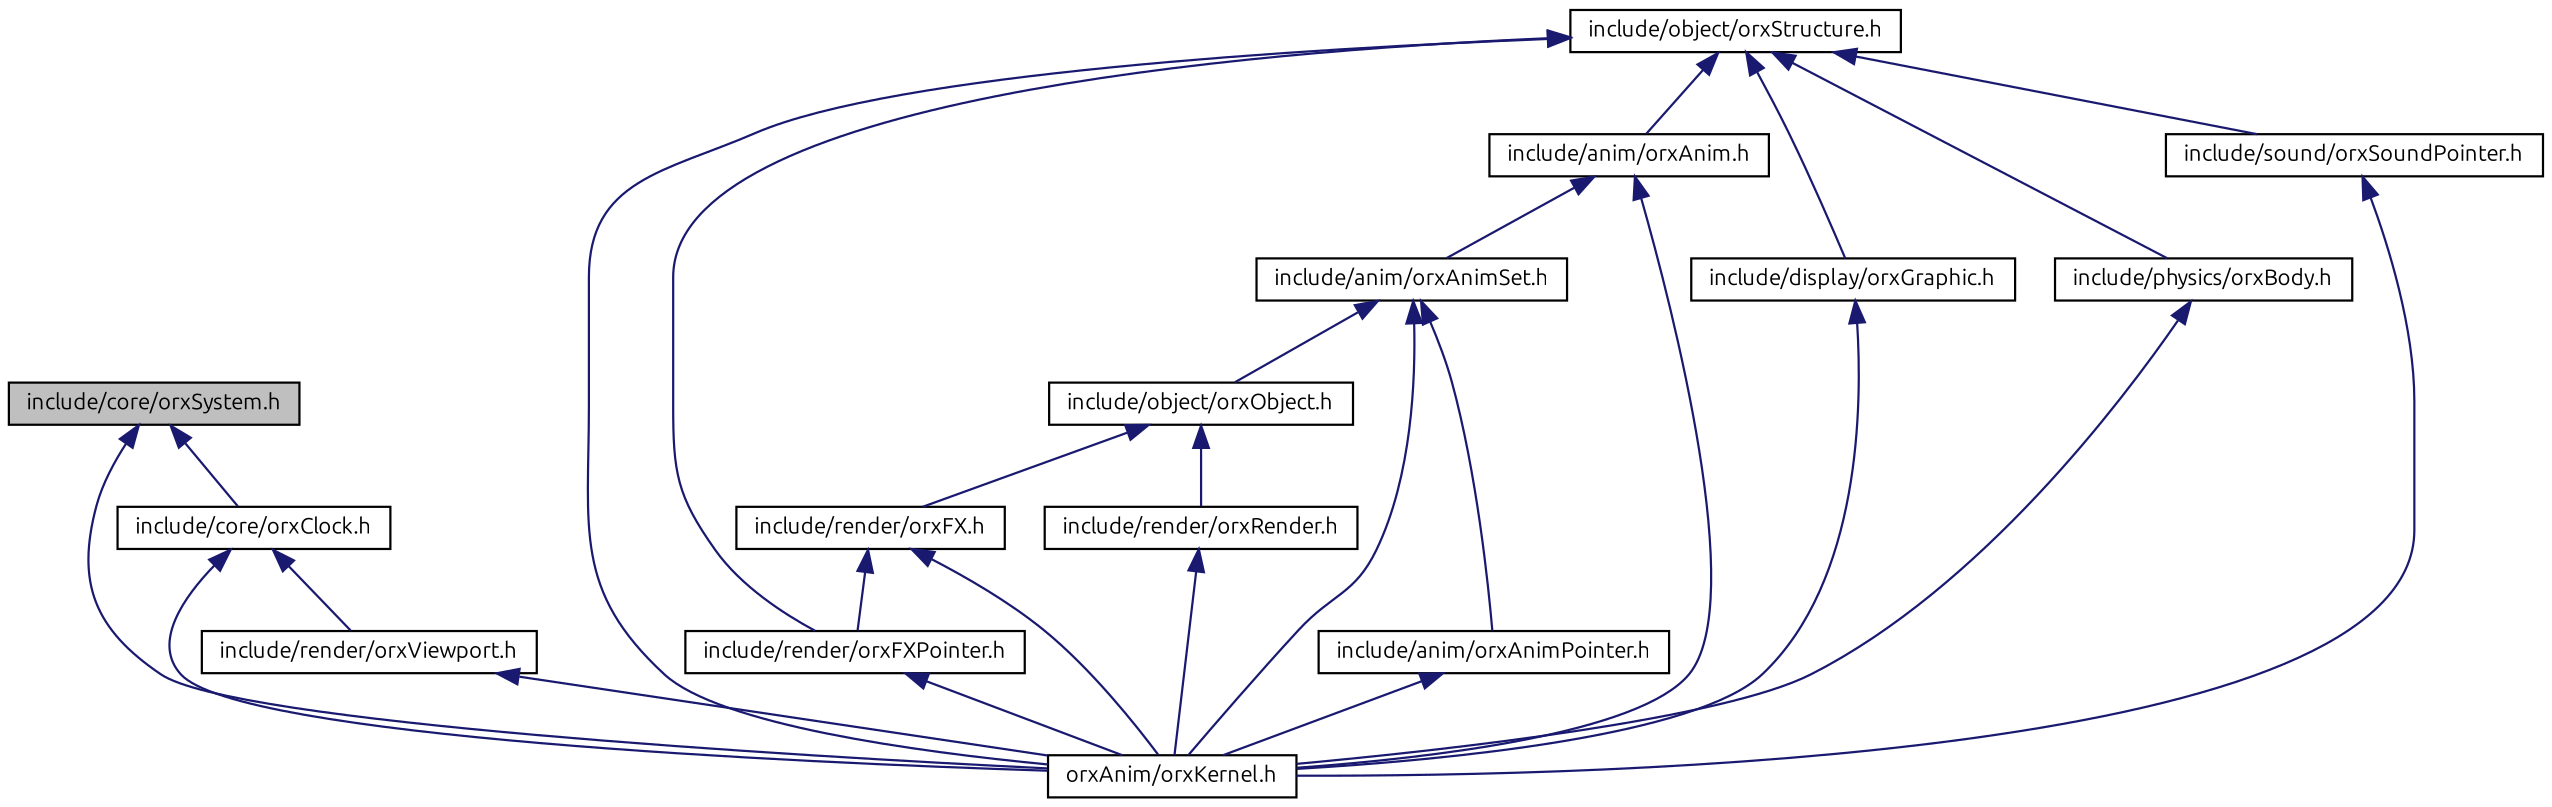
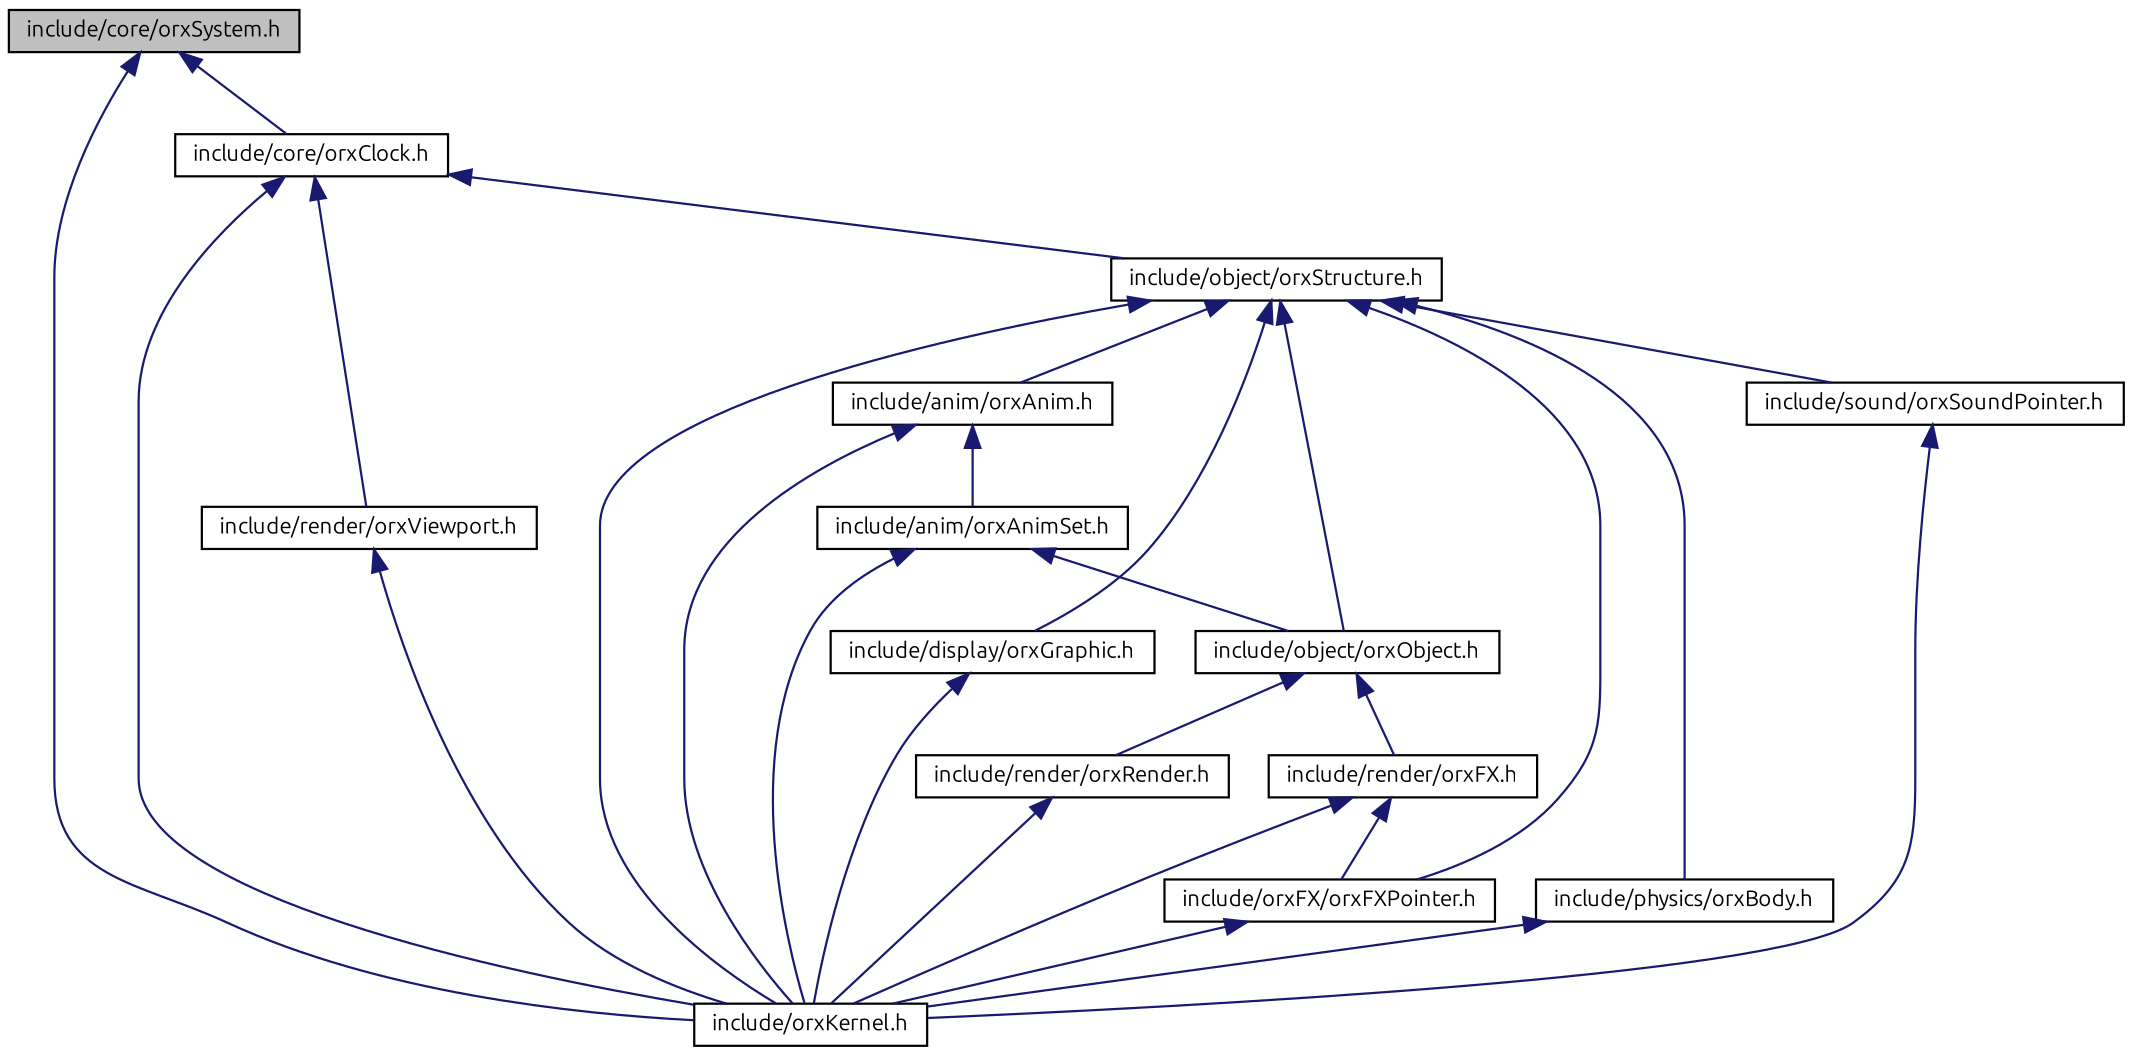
edge "include/object/orxStructure.h" -> "include/core/orxClock.h": added
edge "include/object/orxObject.h" -> "include/object/orxStructure.h": added
node "include/render/orxFXPointer.h": label "include/render/orxFXPointer.h" -> "include/orxFX/orxFXPointer.h"
node "include/anim/orxAnimPointer.h": removed
node "orxAnim/orxKernel.h": label "orxAnim/orxKernel.h" -> "include/orxKernel.h"
